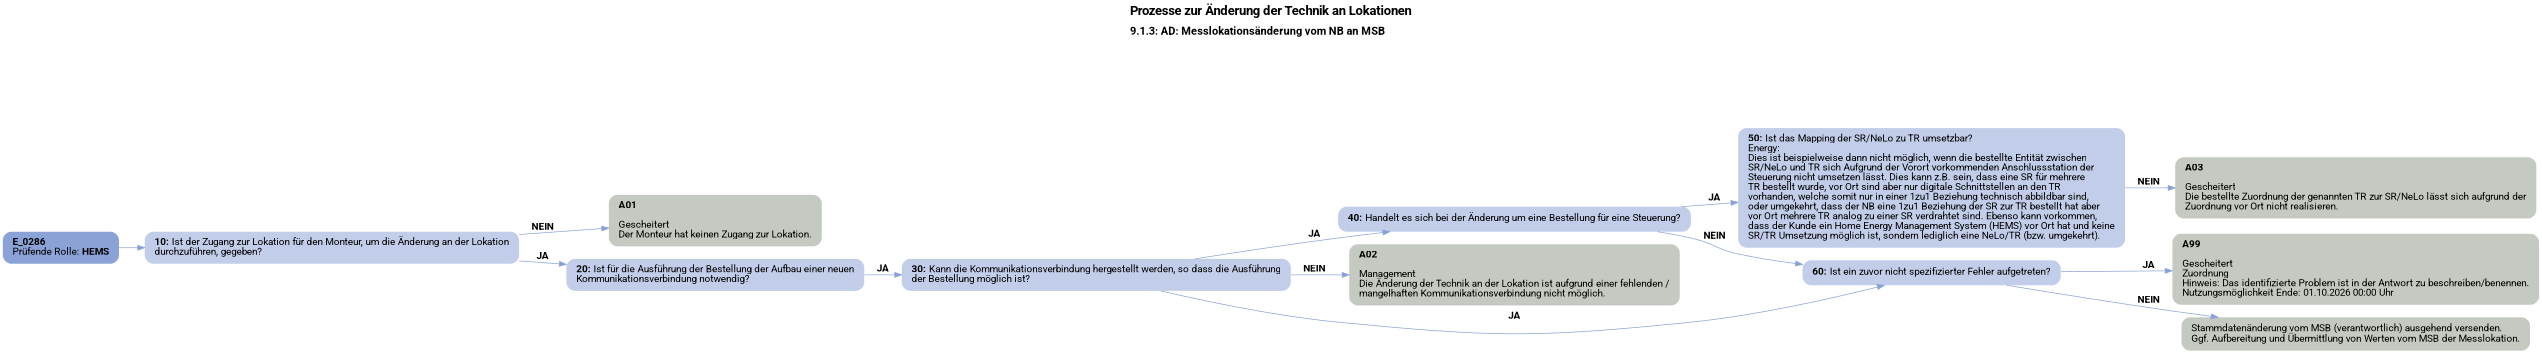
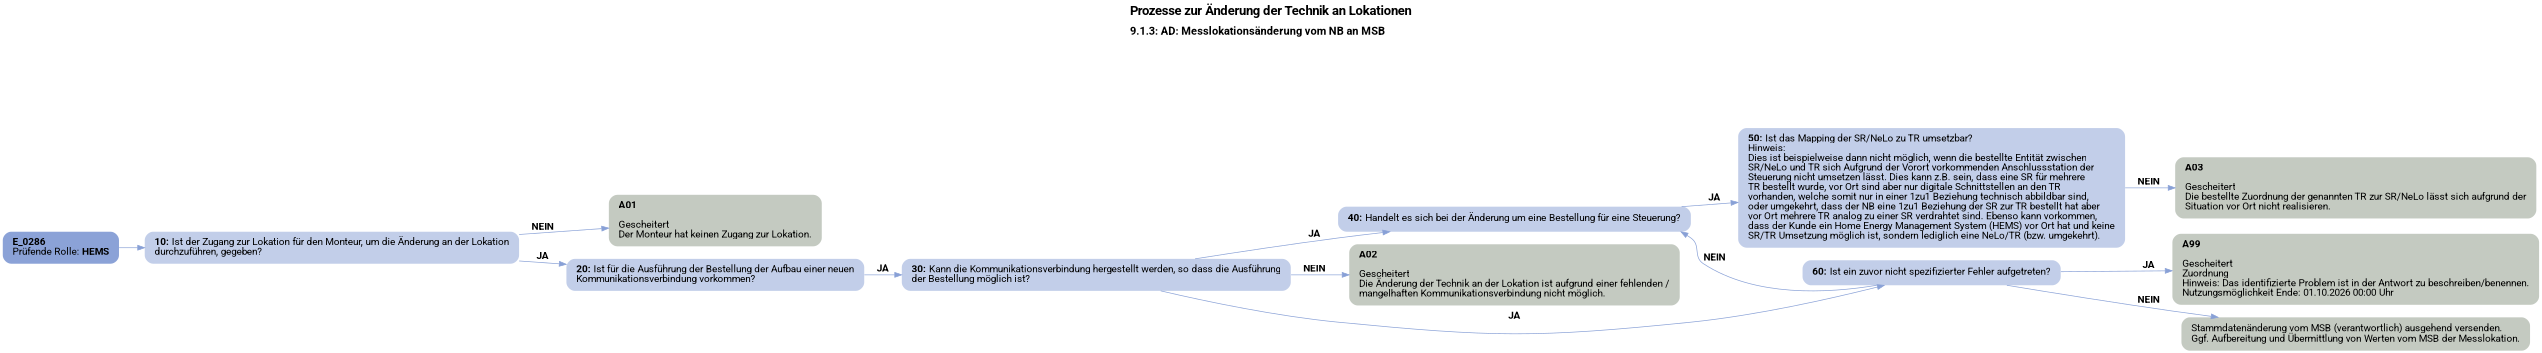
node "50:": text "Energy:" -> "Hinweis:"
node "A03": text "Zuordnung vor Ort nicht realisieren." -> "Situation vor Ort nicht realisieren."
edge "40:" -> "60:": reversed
node "A02": text "Management" -> "Gescheitert"
node "20:": text "Kommunikationsverbindung notwendig?" -> "Kommunikationsverbindung vorkommen?"
